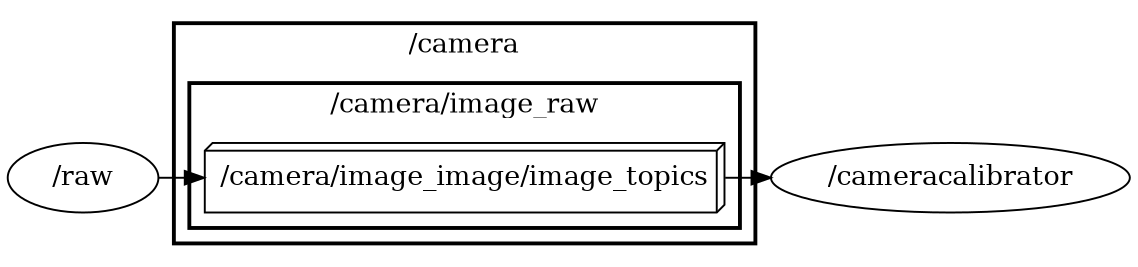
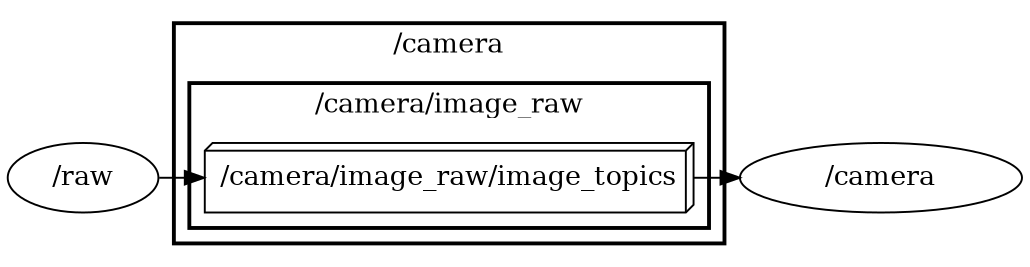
node "/camera/image_image/image_topics": label "/camera/image_image/image_topics" -> "/camera/image_raw/image_topics"
node "/cameracalibrator": label "/cameracalibrator" -> "/camera"
